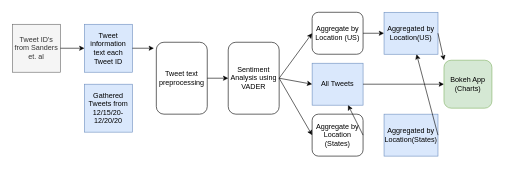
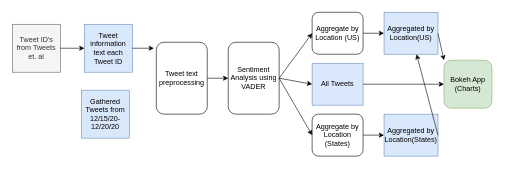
node "Tweet ID's from Sanders et. al": label "Tweet ID's from Sanders et. al" -> "Tweet ID's from Tweets et. al"
node "Gathered Tweets from 12/15/20-12/20/20": moved (108, 108) -> (105, 114)
edge "Aggregate by Location (States)" -> "All Tweets": now "Aggregate by Location (States)" -> "Aggregated by Location(States)"
